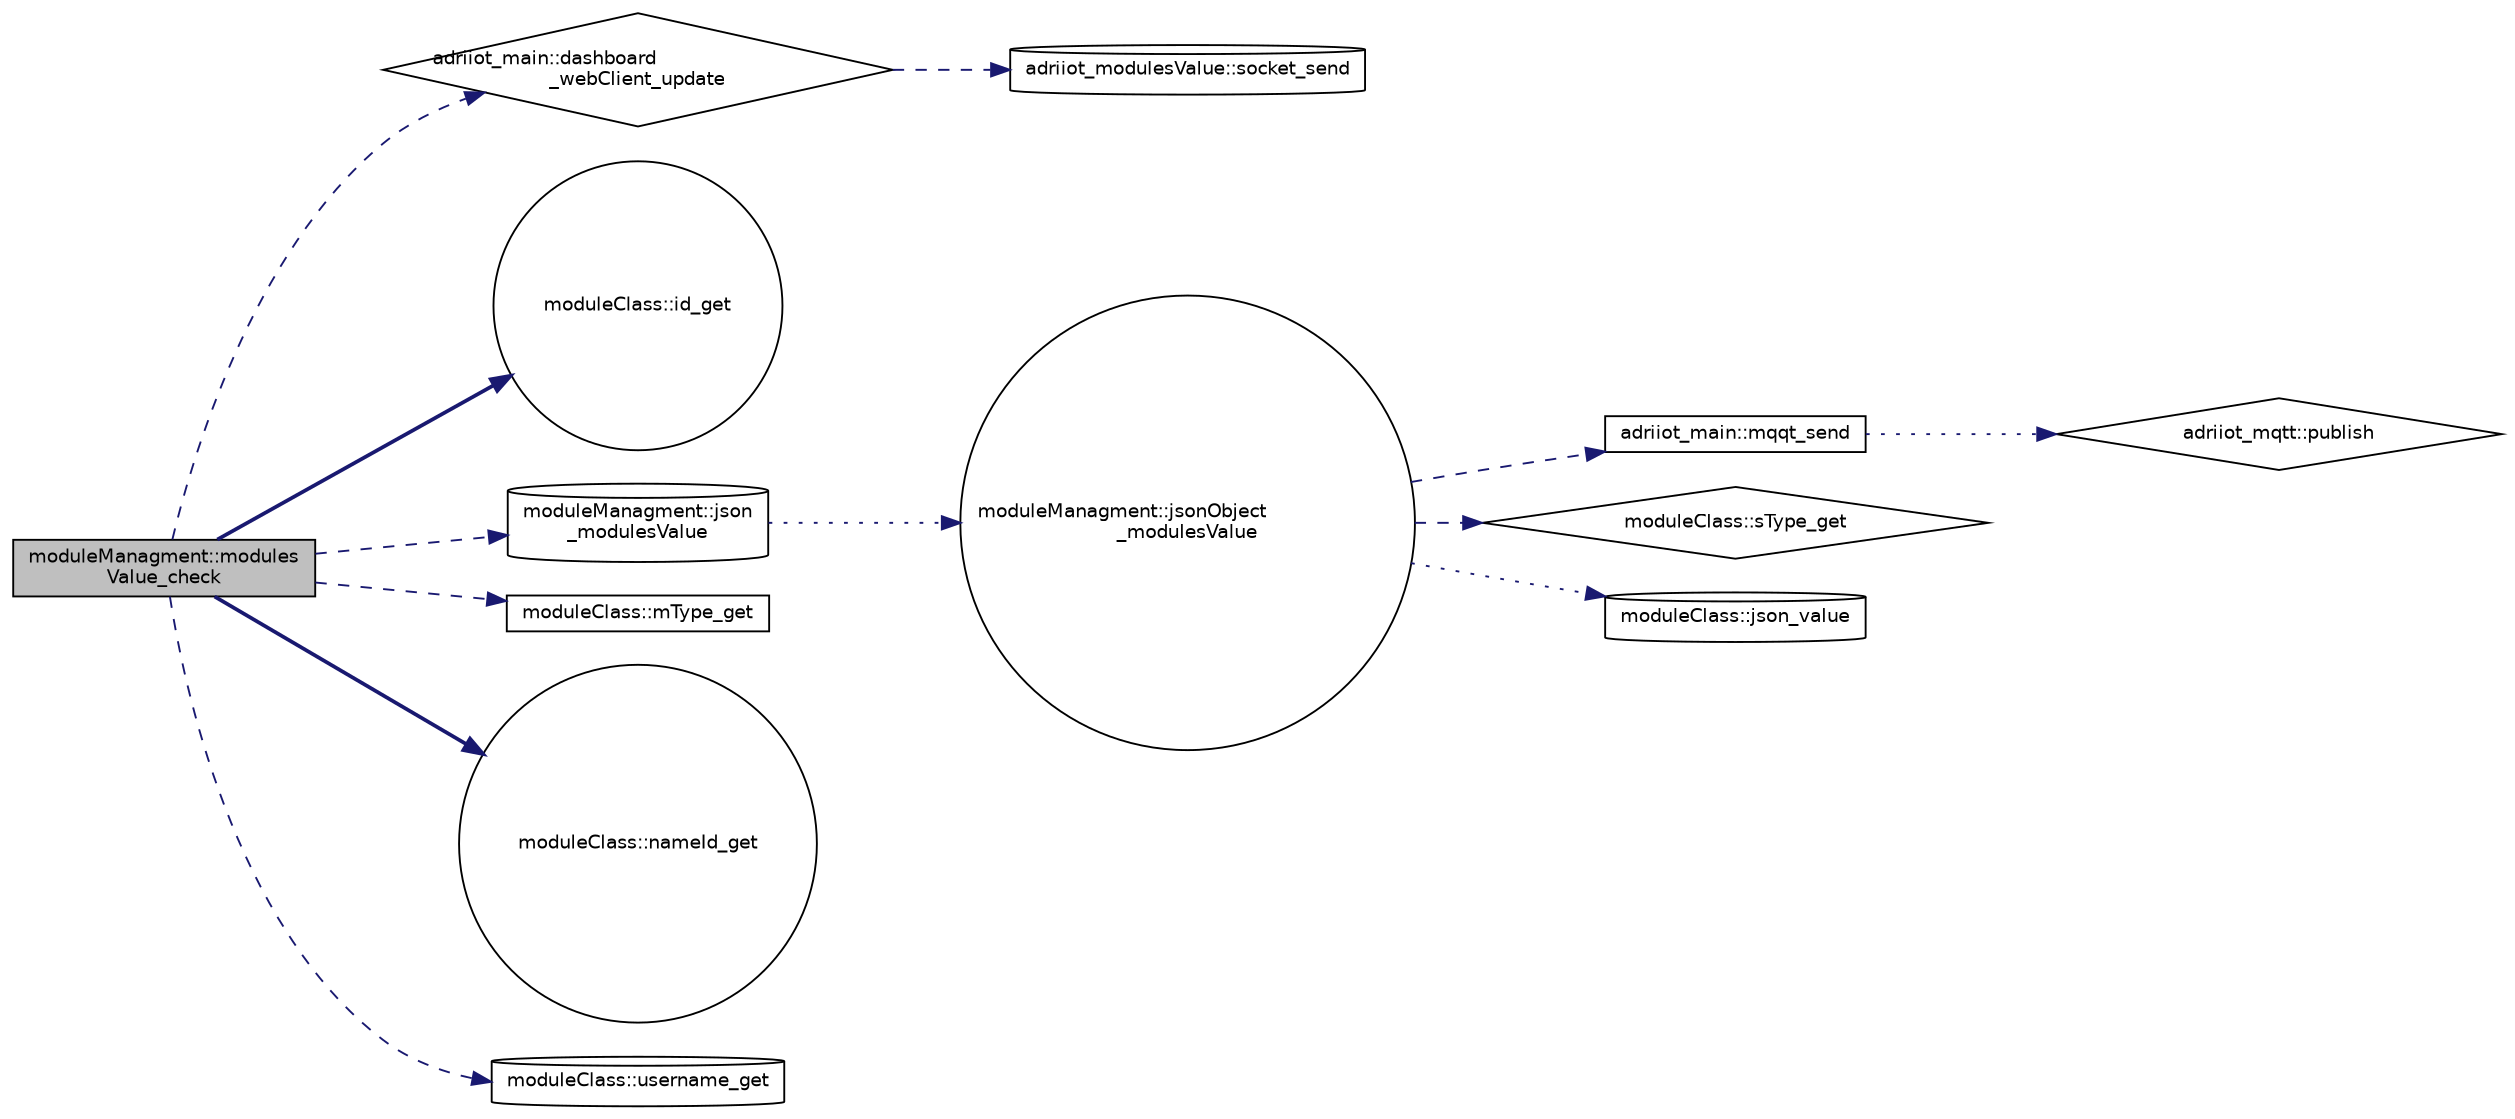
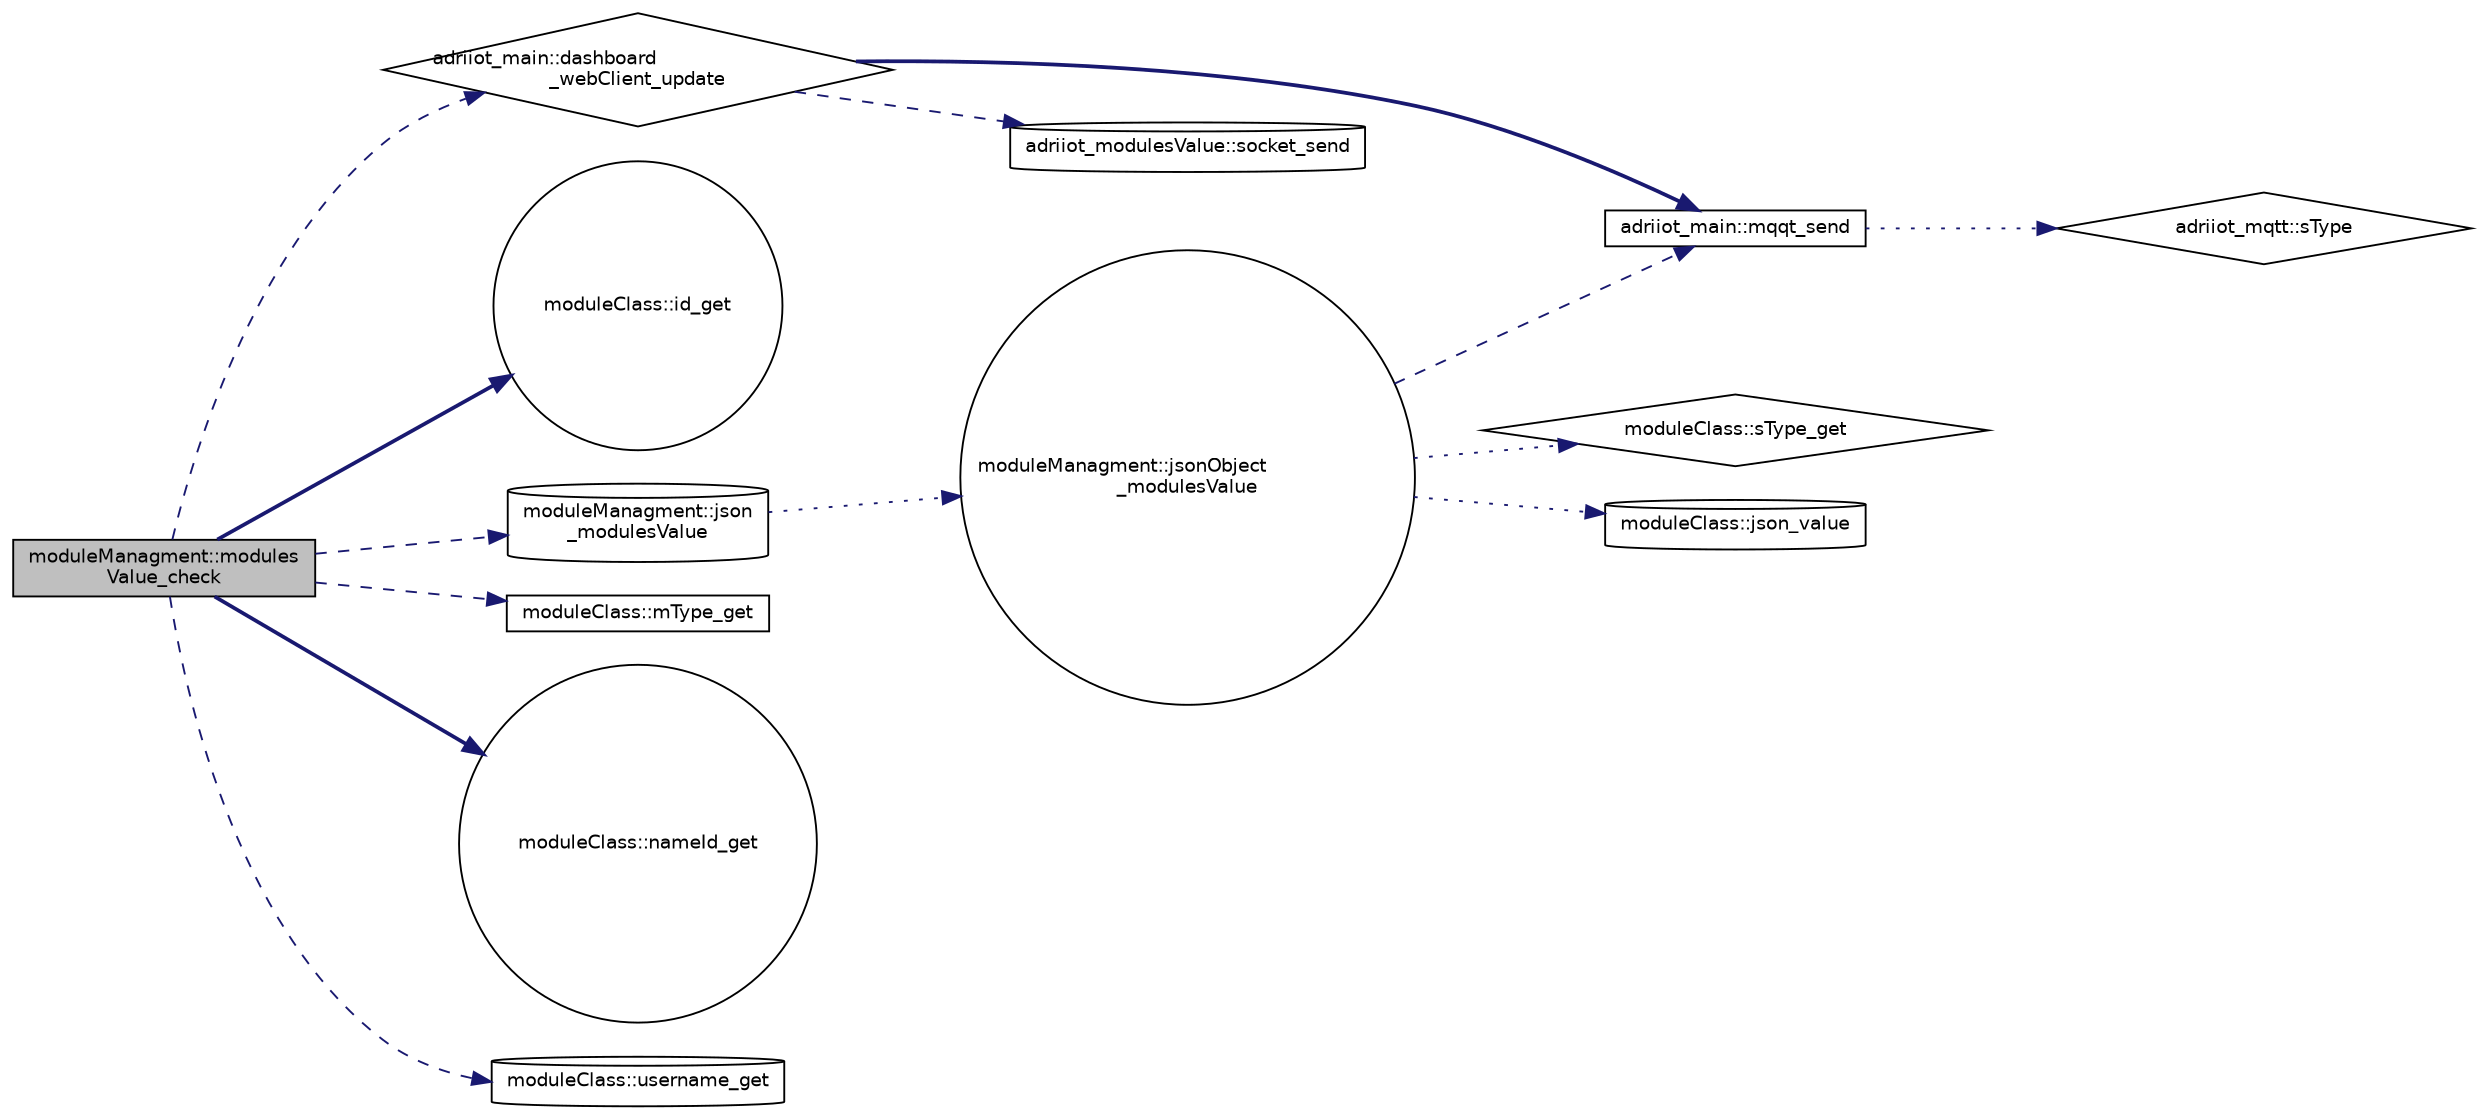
edge "adriiot_main::dashboard _webClient_update" -> "adriiot_main::mqqt_send": added
node "adriiot_mqtt::publish": label "adriiot_mqtt::publish" -> "adriiot_mqtt::sType"
edge "moduleManagment::jsonObject _modulesValue" -> "moduleClass::sType_get": style dashed -> dotted
